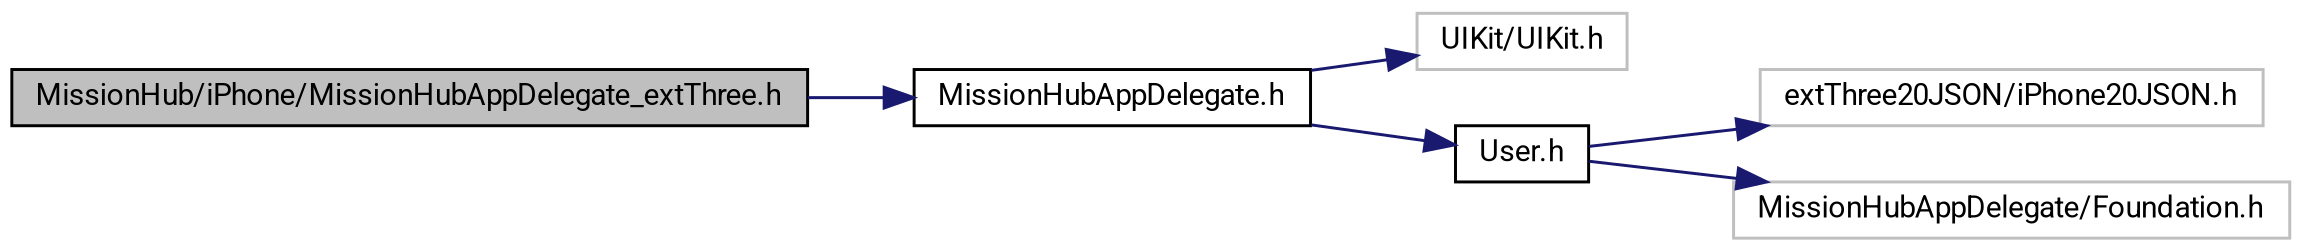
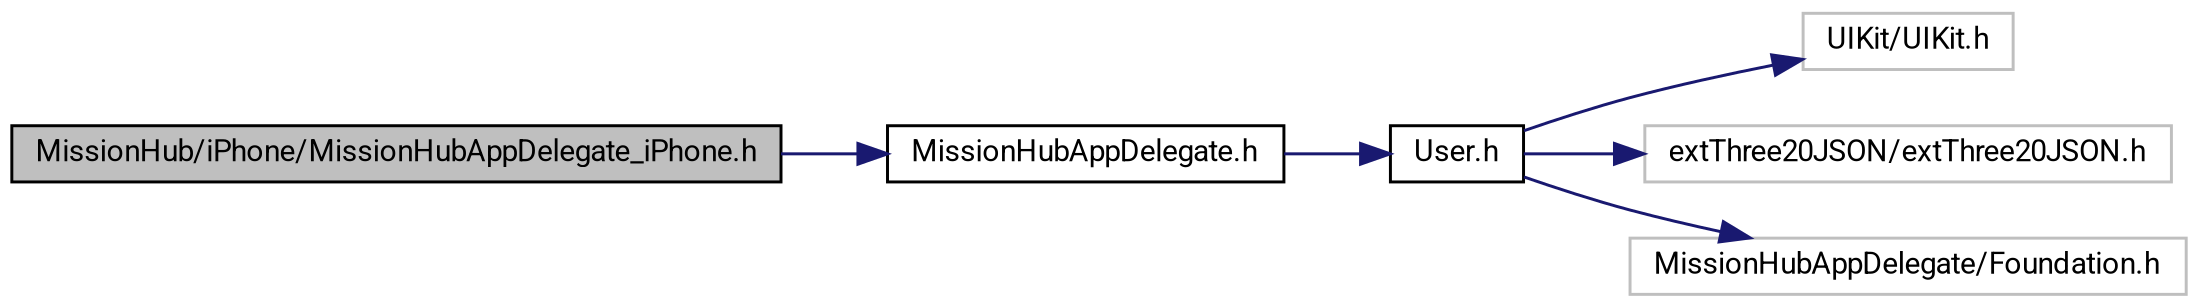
edge "MissionHubAppDelegate.h" -> "UIKit/UIKit.h": now "User.h" -> "UIKit/UIKit.h"
node "MissionHub/iPhone/MissionHubAppDelegate_extThree.h": label "MissionHub/iPhone/MissionHubAppDelegate_extThree.h" -> "MissionHub/iPhone/MissionHubAppDelegate_iPhone.h"
node "extThree20JSON/iPhone20JSON.h": label "extThree20JSON/iPhone20JSON.h" -> "extThree20JSON/extThree20JSON.h"
